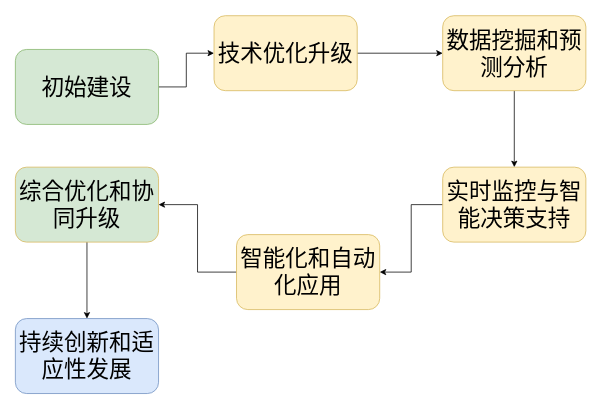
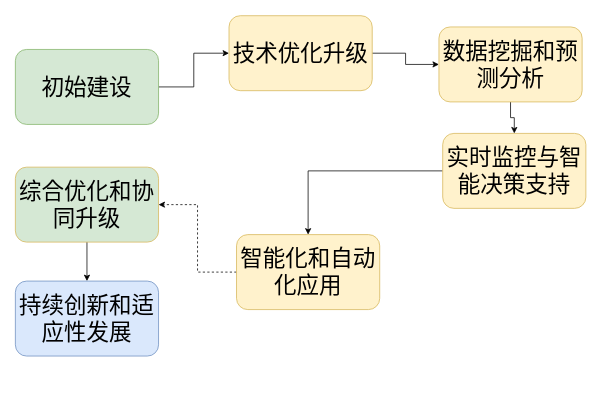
node "技术优化升级": moved (286, 53) -> (301, 53)
node "数据挖掘和预测分析": moved (515, 53) -> (511, 64)
node "实时监控与智能决策支持": moved (515, 204) -> (515, 171)
edge "智能化和自动化应用" -> "综合优化和协同升级": style solid -> dashed
node "持续创新和适应性发展": moved (87, 356) -> (87, 318)
